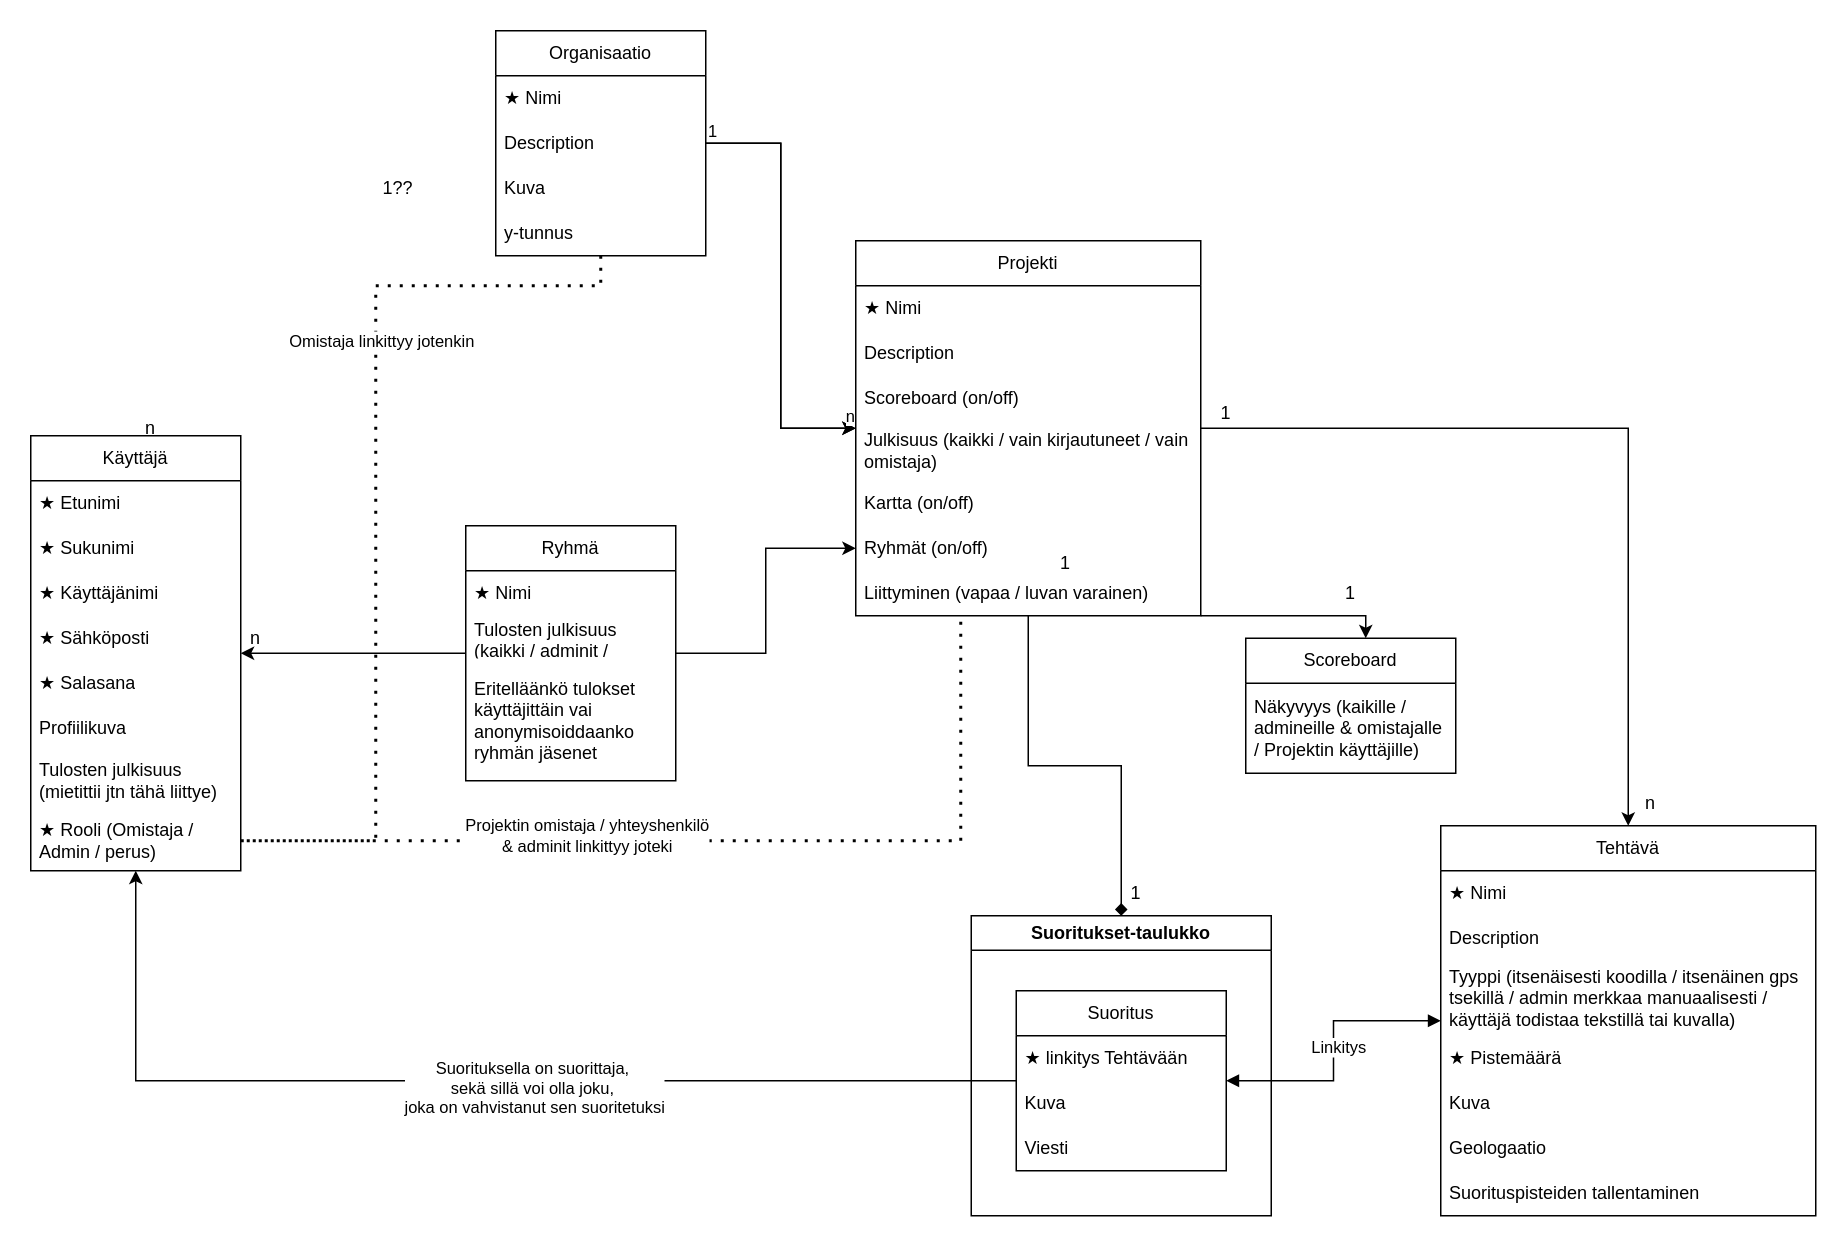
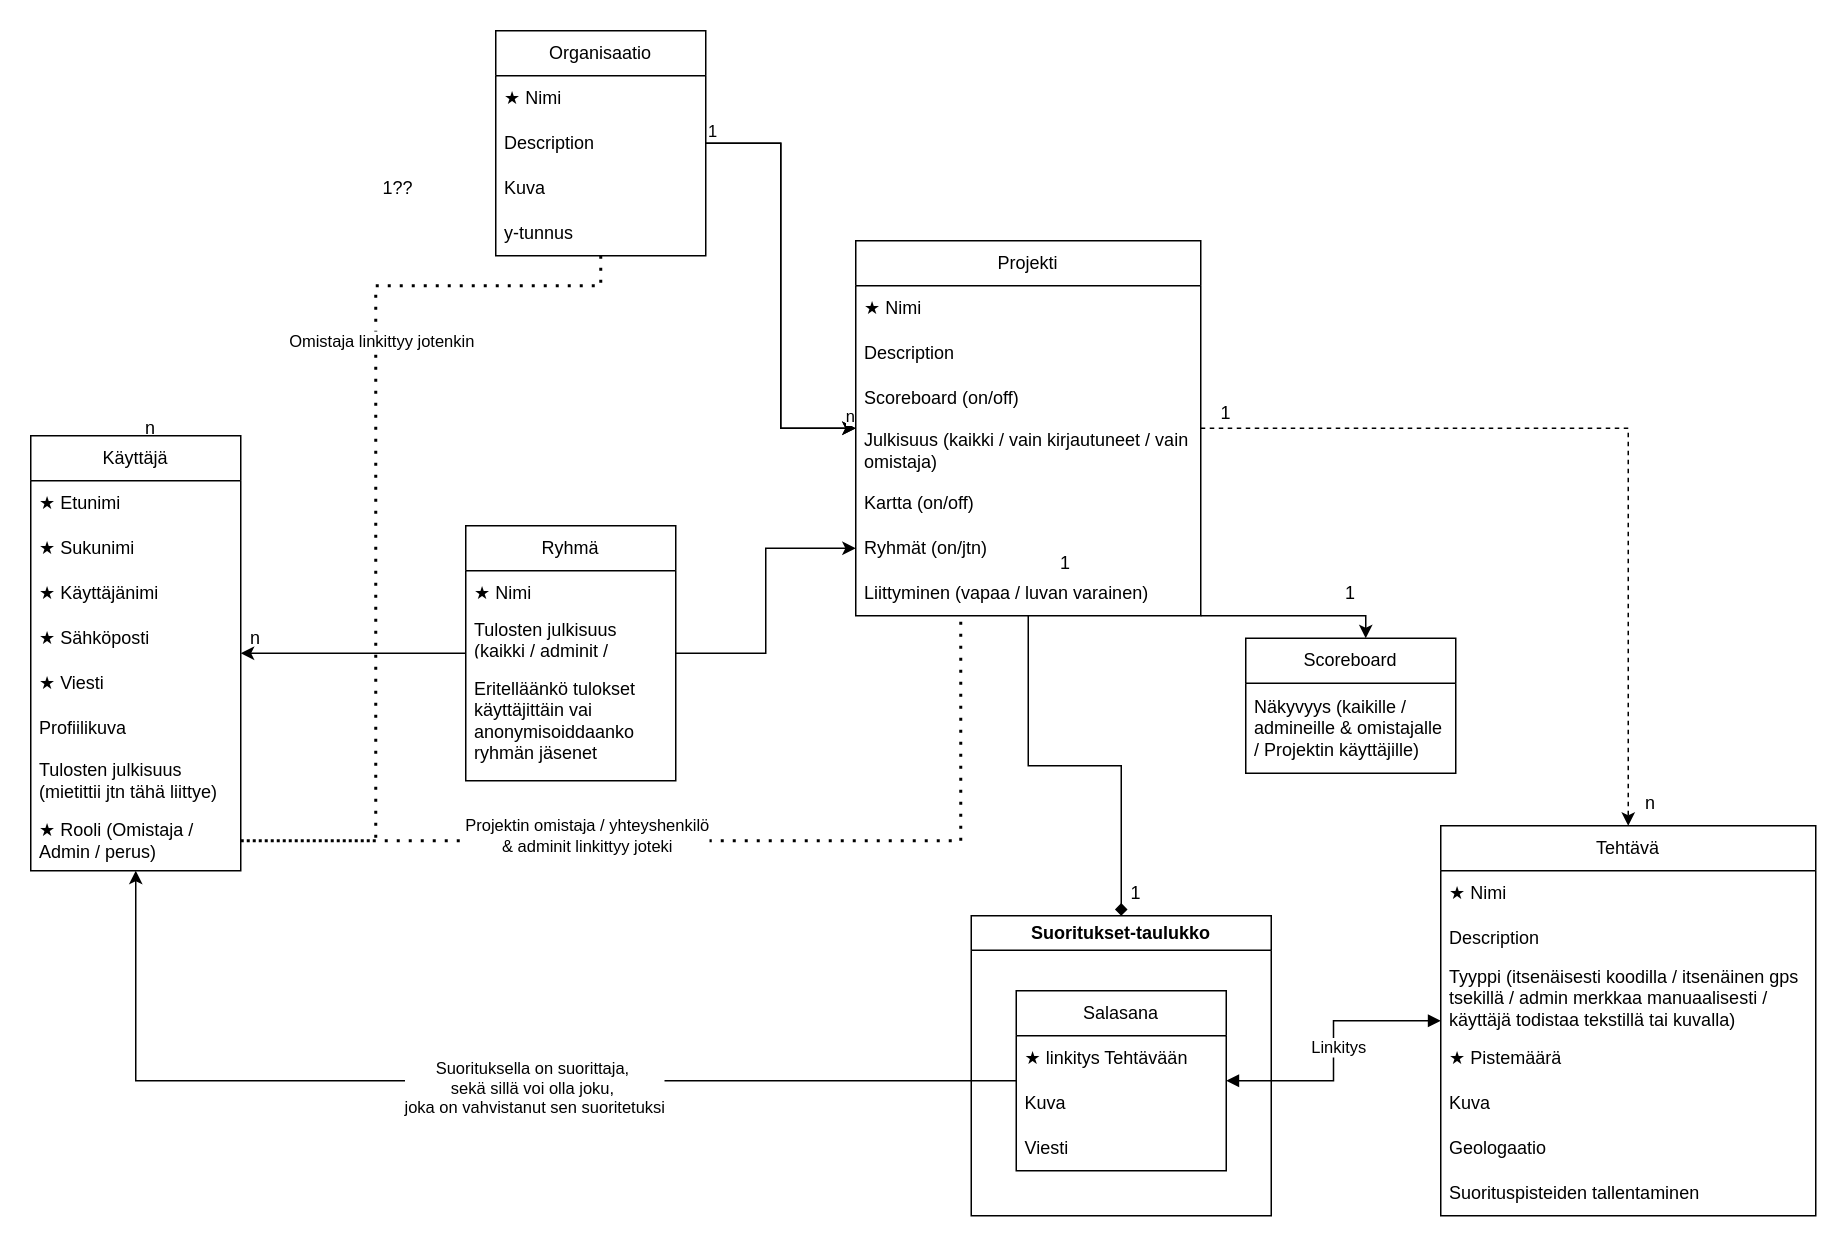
edge "Projekti" -> "Tehtävä": style solid -> dashed
node "Ryhmät (on/off)": label "Ryhmät (on/off)" -> "Ryhmät (on/jtn)"
node "★ Salasana": label "★ Salasana" -> "★ Viesti"
node "Suoritus": label "Suoritus" -> "Salasana"
